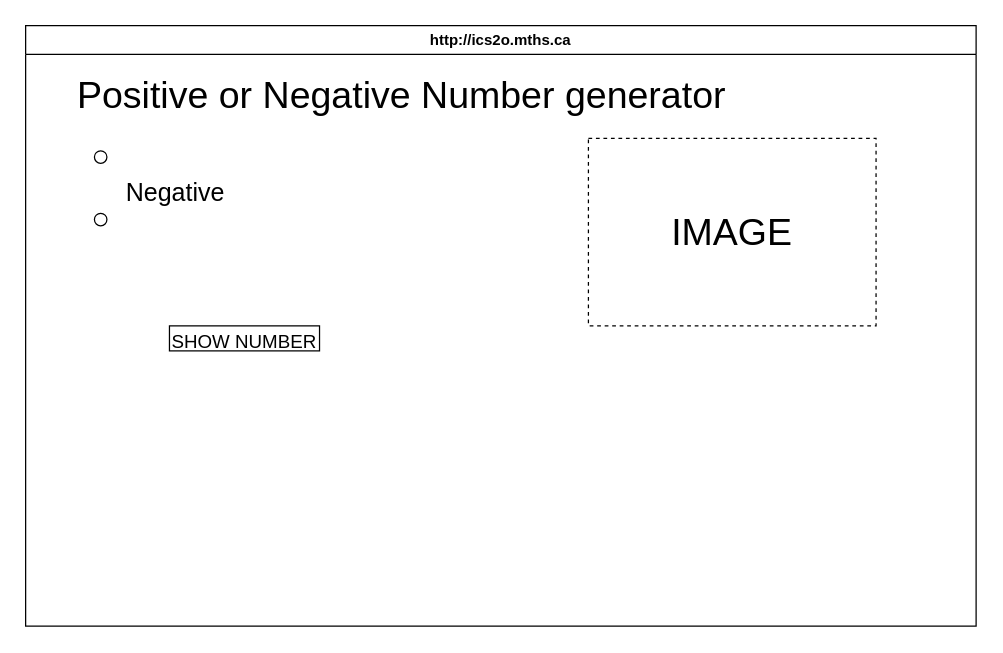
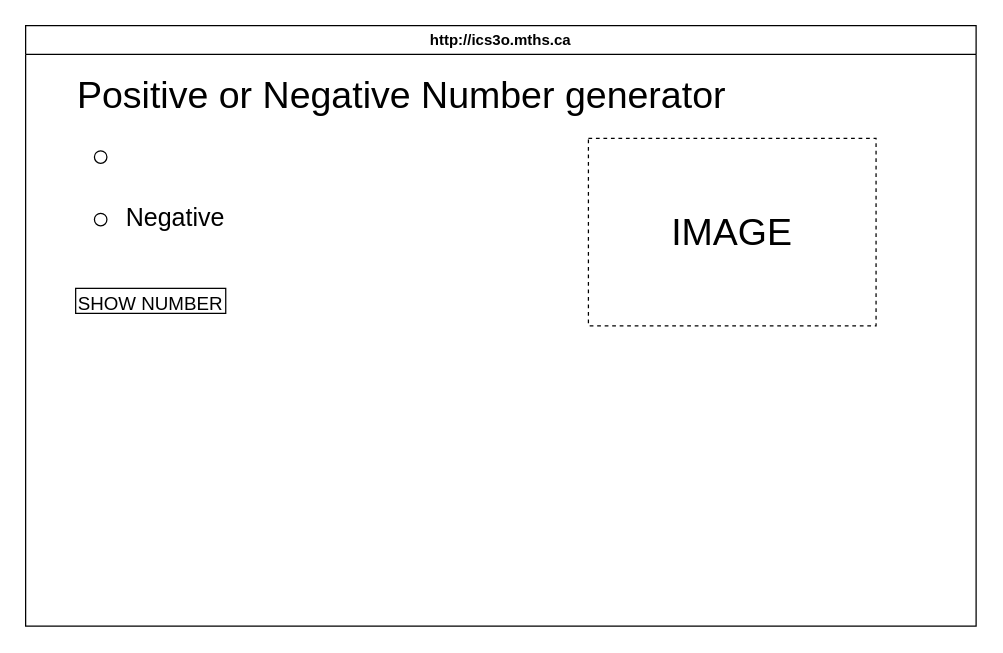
node "http://ics2o.mths.ca": label "http://ics2o.mths.ca" -> "http://ics3o.mths.ca"
node "Negative": moved (176, 188) -> (176, 213)
node "SHOW NUMBER": moved (244, 338) -> (151, 301)
